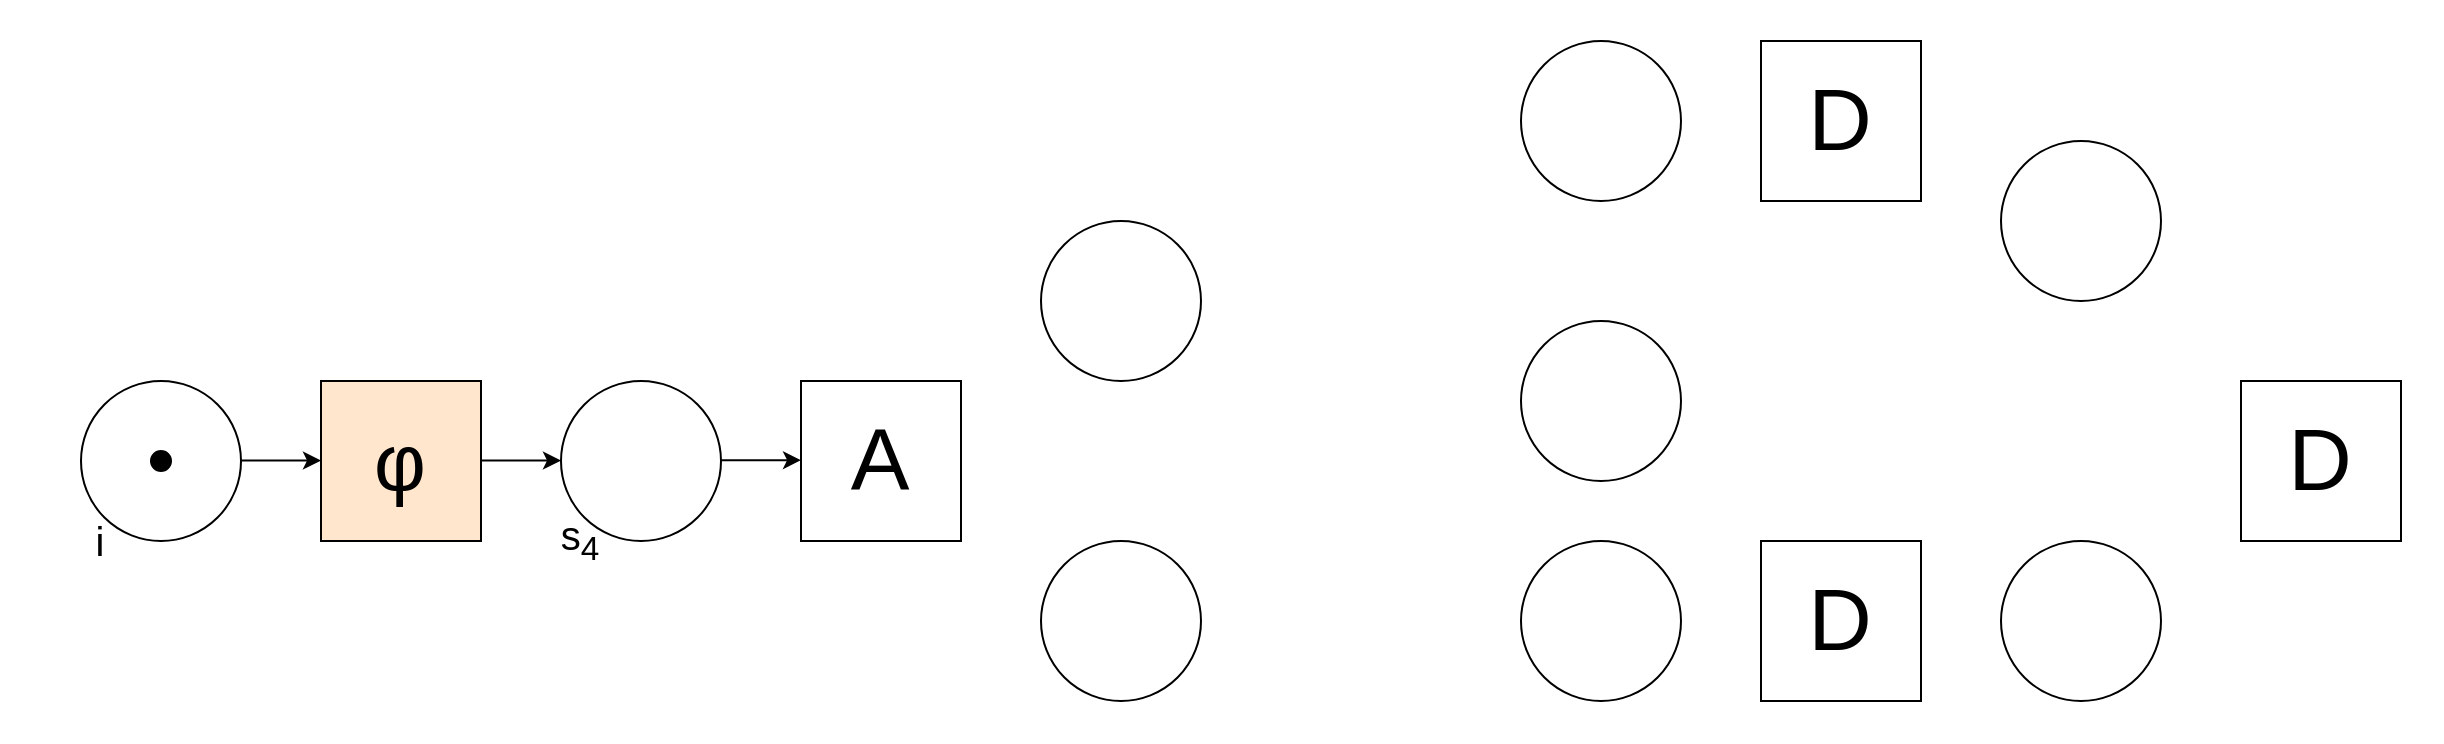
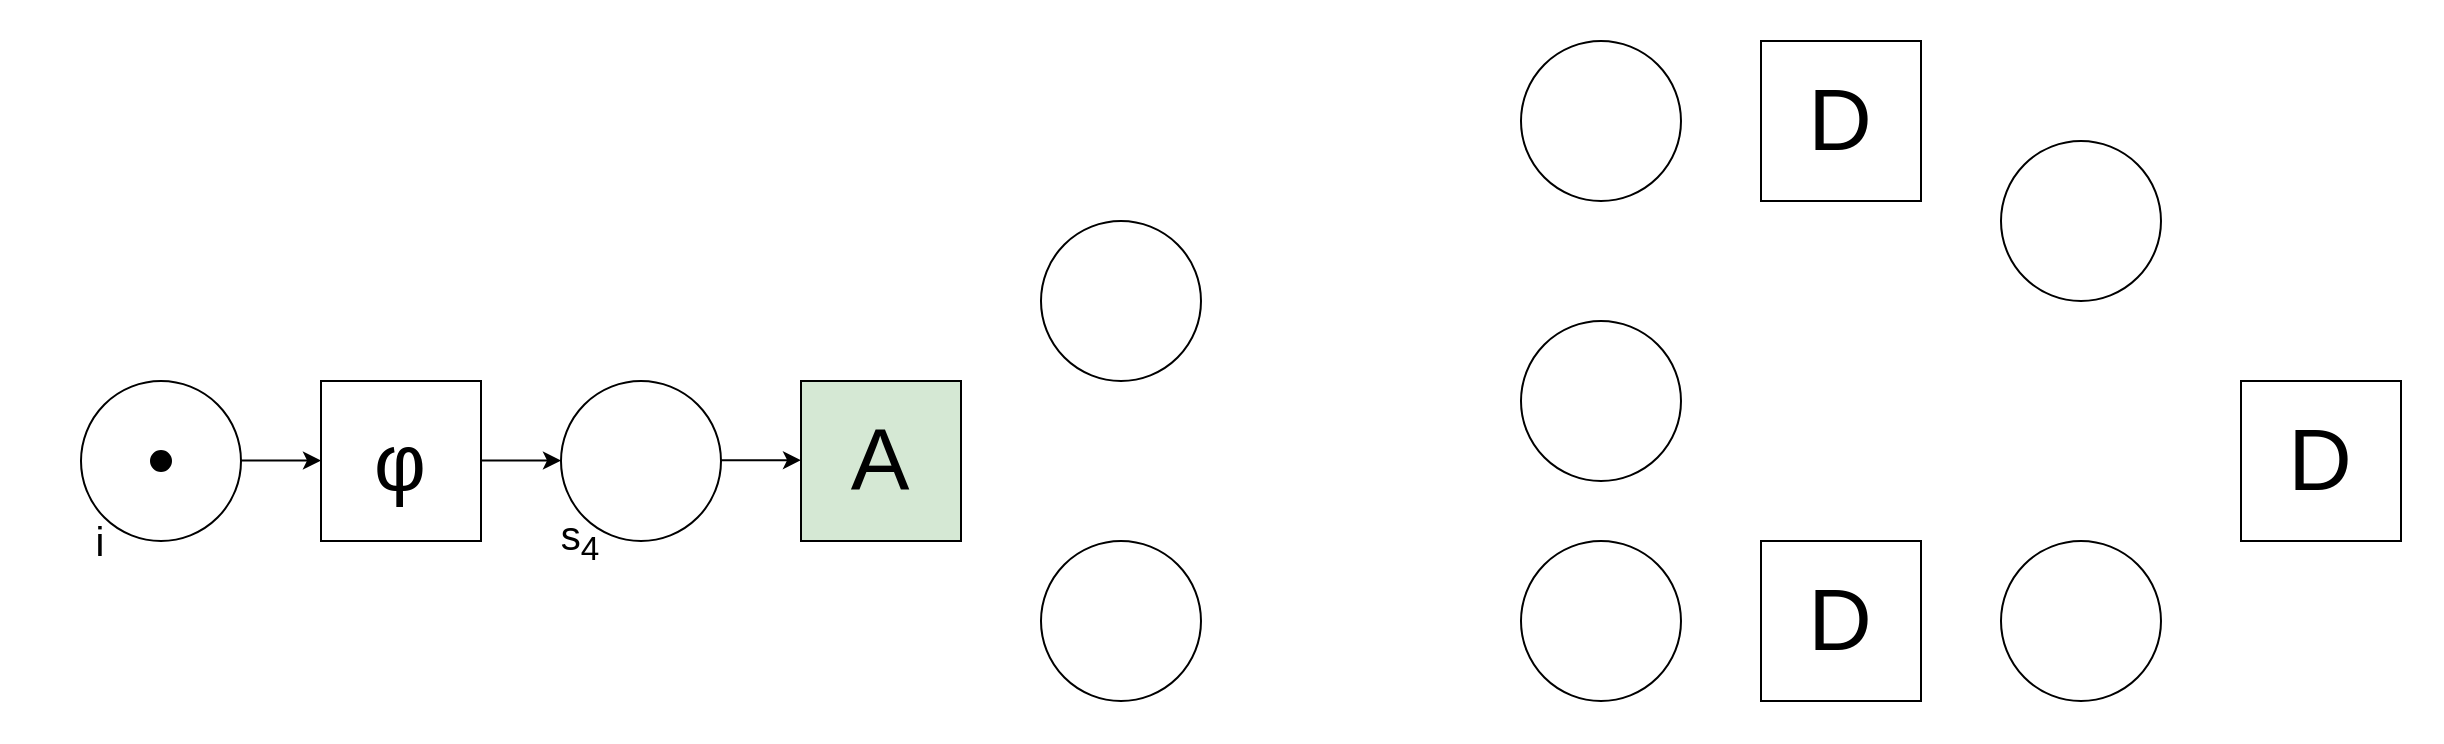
node "φ": fillcolor #ffe6cc -> #ffffff
node "A": fillcolor #ffffff -> #d5e8d4
